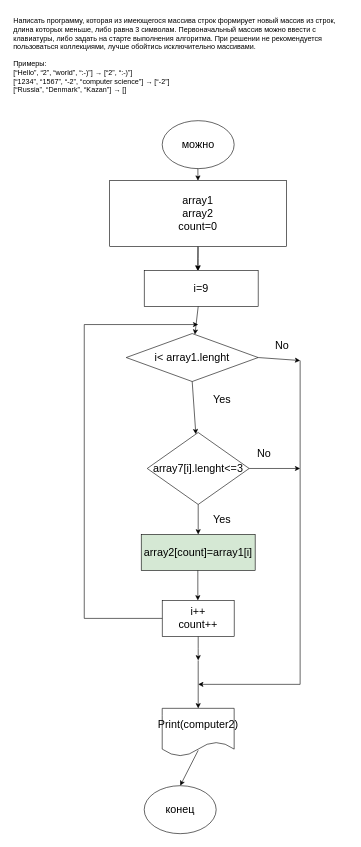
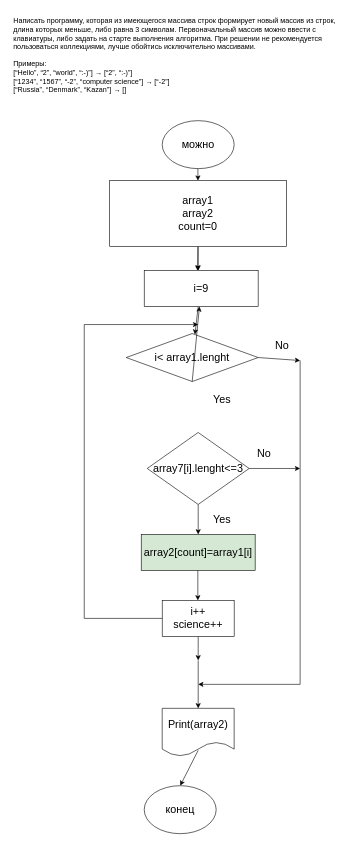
edge "i< array1.lenght" -> "array7[i].lenght<=3": now "i< array1.lenght" -> "i=9"
node "i++ count++": label "i++ count++" -> "i++ science++"
node "Print(computer2)": label "Print(computer2)" -> "Print(array2)"
